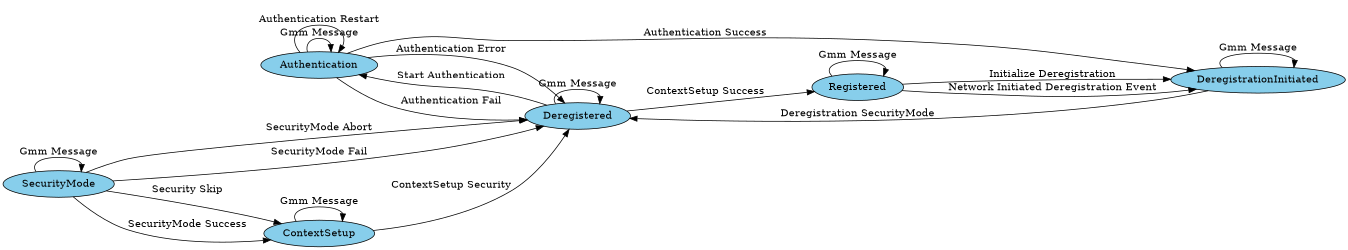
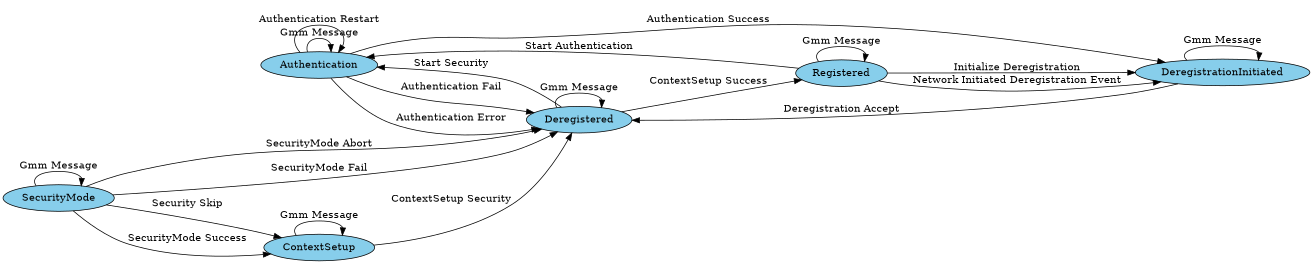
edge "Registered" -> "Authentication": added, label "Start Authentication"
edge "Deregistered" -> "Authentication": label "Start Authentication" -> "Start Security"
edge "DeregistrationInitiated" -> "Deregistered": label "Deregistration SecurityMode" -> "Deregistration Accept"
